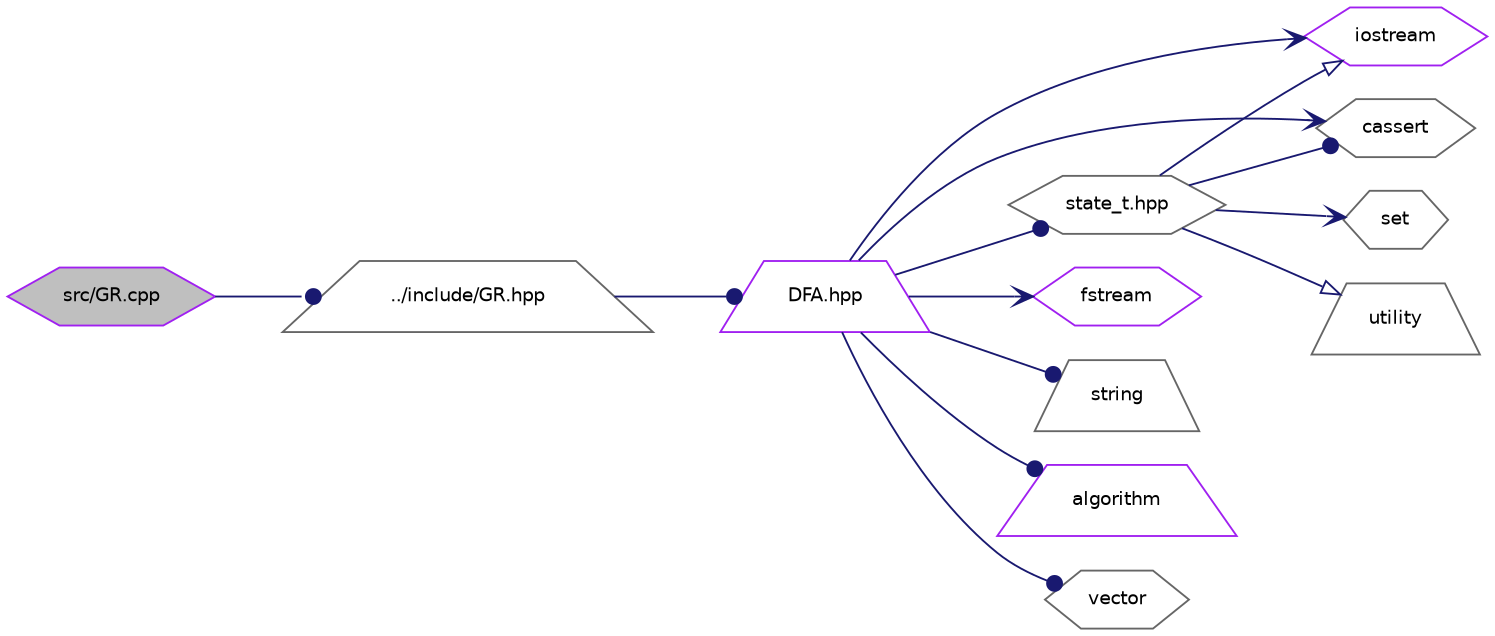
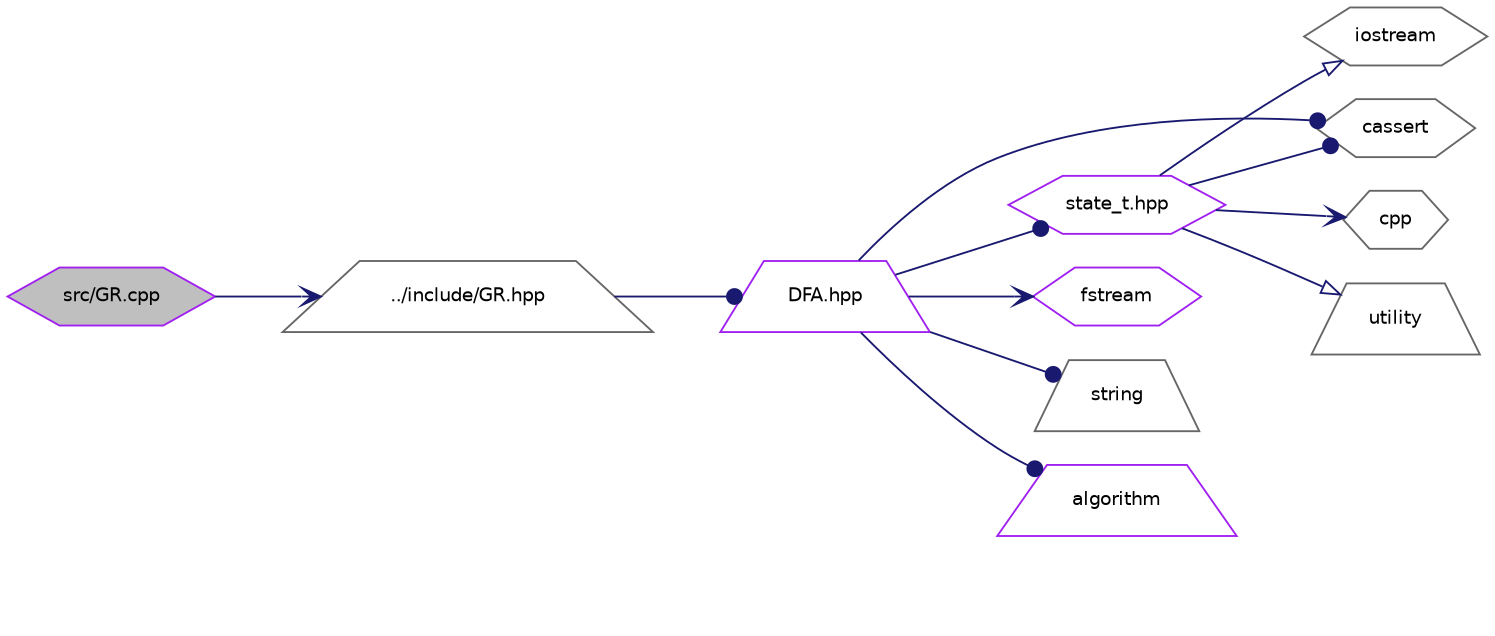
node "iostream": color purple -> gray40
edge "DFA.hpp" -> "iostream": removed
edge "DFA.hpp" -> "cassert": arrowhead vee -> dot
node "state_t.hpp": color gray40 -> purple
node "set": label "set" -> "cpp"
edge "src/GR.cpp" -> "../include/GR.hpp": arrowhead dot -> vee
node "vector": removed
